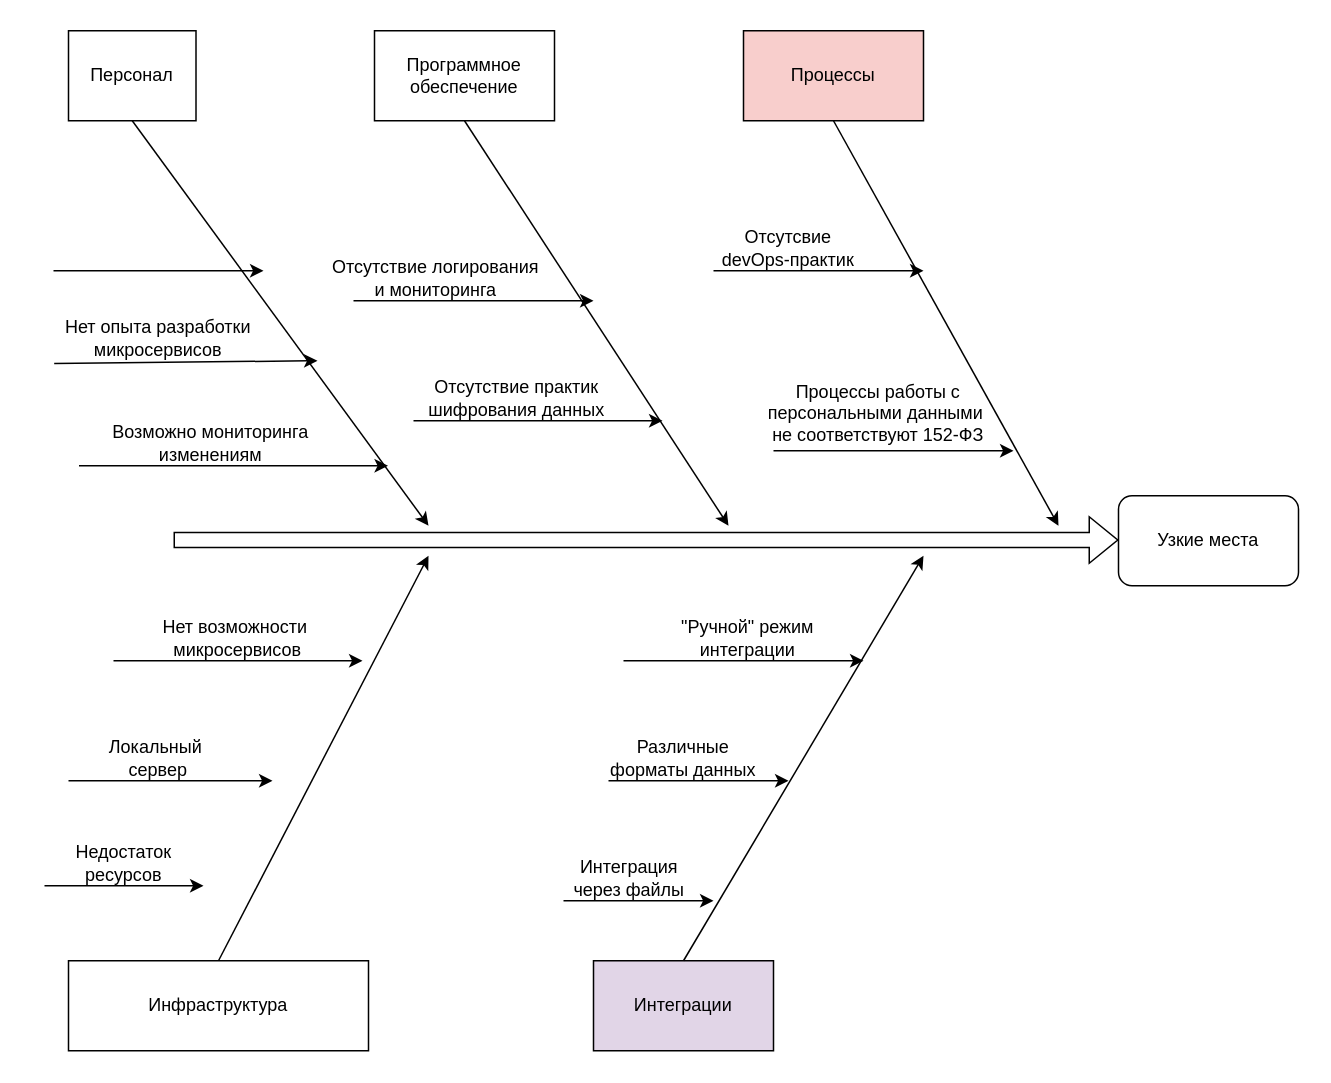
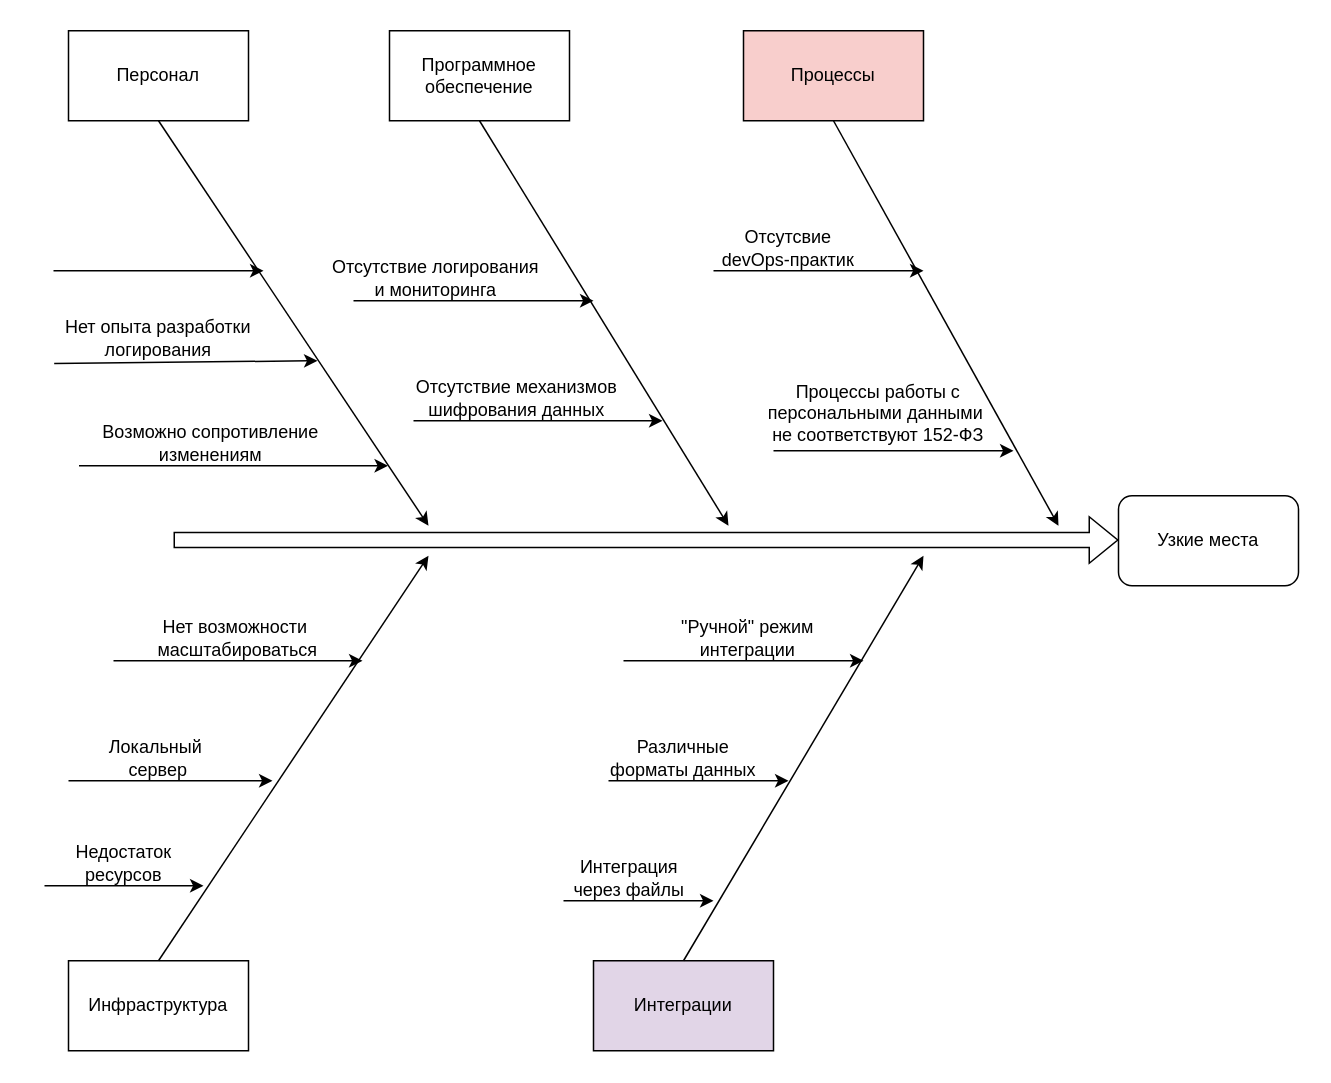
node "Персонал": size 128x90 -> 180x90
node "Программное обеспечение": moved (464, 76) -> (479, 76)
node "Нет опыта разработки микросервисов": label "Нет опыта разработки микросервисов" -> "Нет опыта разработки логирования"
node "Отсутствие практик шифрования данных": label "Отсутствие практик шифрования данных" -> "Отсутствие механизмов шифрования данных"
node "Возможно мониторинга изменениям": label "Возможно мониторинга изменениям" -> "Возможно сопротивление изменениям"
node "Нет возможности микросервисов": label "Нет возможности микросервисов" -> "Нет возможности масштабироваться"
node "Инфраструктура": size 300x90 -> 180x90
